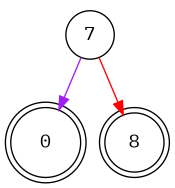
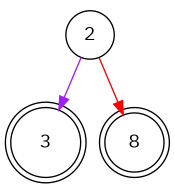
node "7": label "7" -> "2"
node "0": label "0" -> "3"
